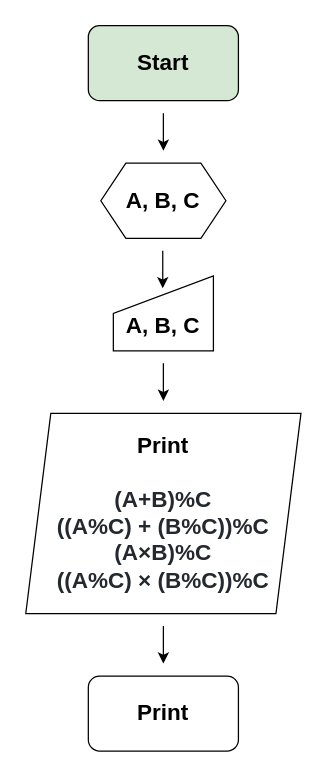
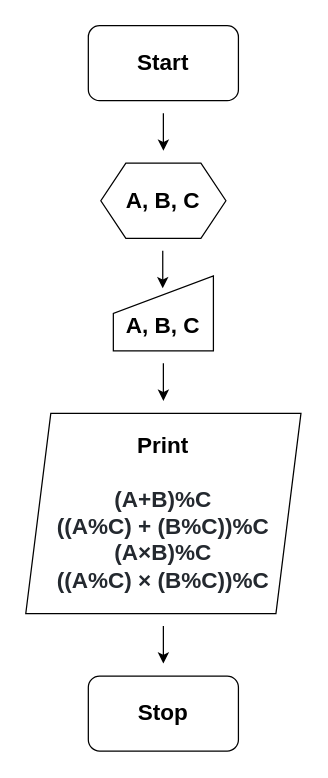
node "Start": fillcolor #d5e8d4 -> #ffffff
node "Print": label "Print" -> "Stop"
